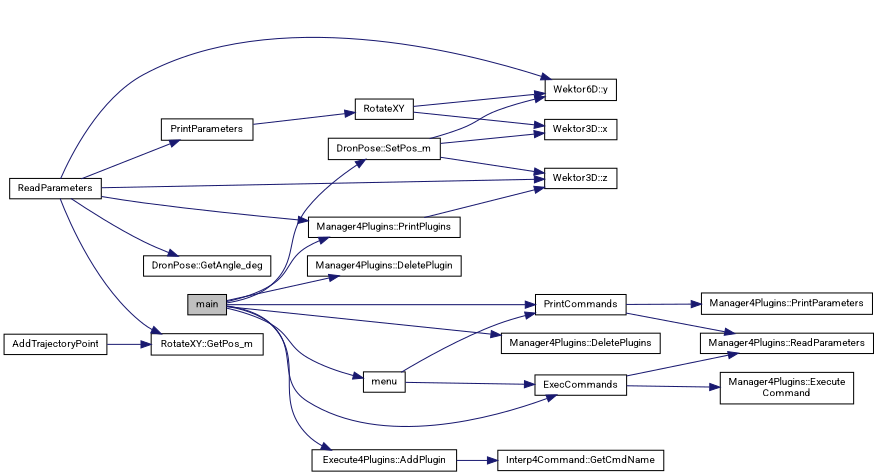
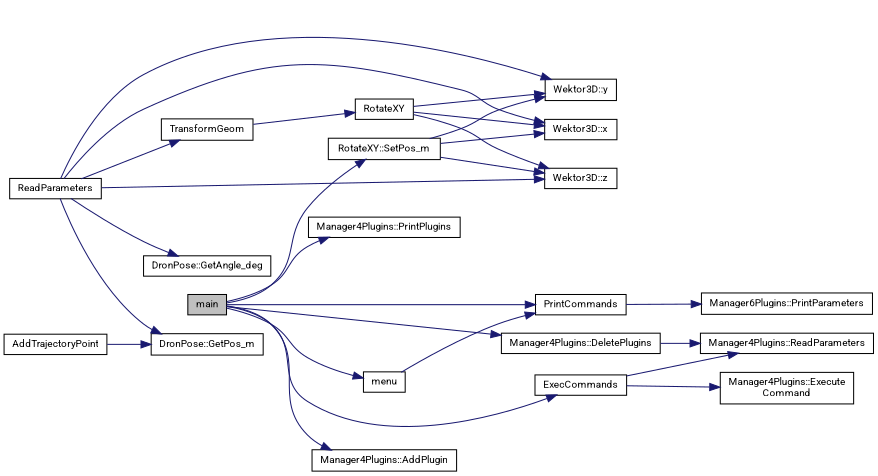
node "Wektor6D::y": label "Wektor6D::y" -> "Wektor3D::y"
node "PrintParameters": label "PrintParameters" -> "TransformGeom"
node "DronPose::SetPos_m": label "DronPose::SetPos_m" -> "RotateXY::SetPos_m"
edge "Manager4Plugins::PrintPlugins" -> "Wektor3D::z": now "RotateXY" -> "Wektor3D::z"
edge "ReadParameters" -> "Manager4Plugins::PrintPlugins": now "ReadParameters" -> "Wektor3D::x"
node "Manager4Plugins::DeletePlugin": removed
node "Manager4Plugins::PrintParameters": label "Manager4Plugins::PrintParameters" -> "Manager6Plugins::PrintParameters"
edge "PrintCommands" -> "Manager4Plugins::ReadParameters": now "Manager4Plugins::DeletePlugins" -> "Manager4Plugins::ReadParameters"
node "RotateXY::GetPos_m": label "RotateXY::GetPos_m" -> "DronPose::GetPos_m"
edge "menu" -> "ExecCommands": removed
node "Execute4Plugins::AddPlugin": label "Execute4Plugins::AddPlugin" -> "Manager4Plugins::AddPlugin"
node "Interp4Command::GetCmdName": removed
